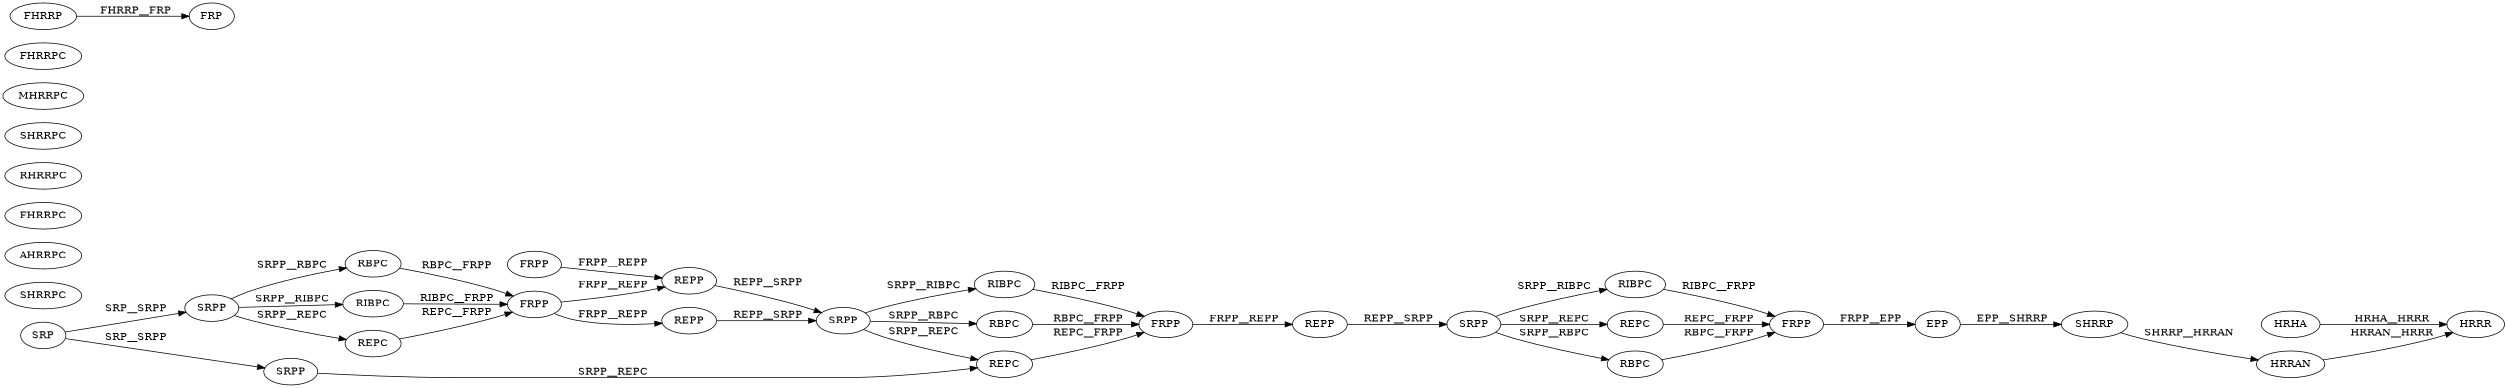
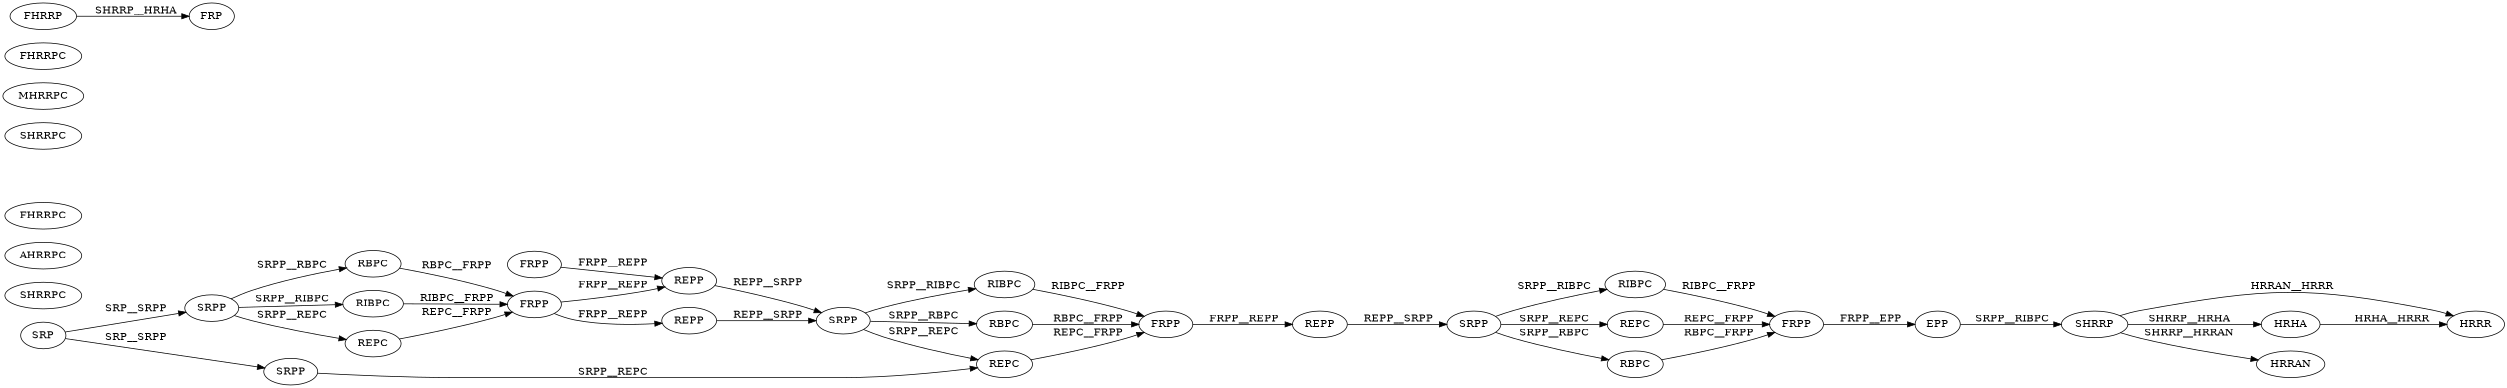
edge "FHRRP" -> "FRP": label " FHRRP__FRP" -> " SHRRP__HRHA"
node "RHRRPC": removed
edge "EPP" -> "SHRRP": label " EPP__SHRRP" -> " SRPP__RIBPC"
edge "SHRRP" -> "HRHA": added, label "SHRRP__HRHA"
edge "HRRAN" -> "HRRR": now "SHRRP" -> "HRRR"
